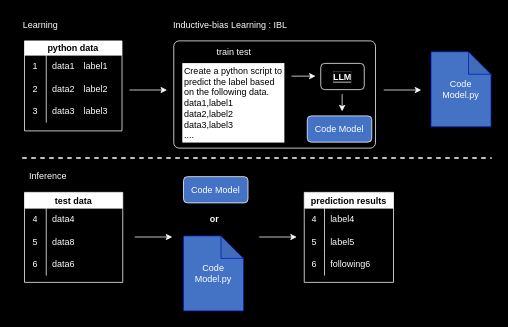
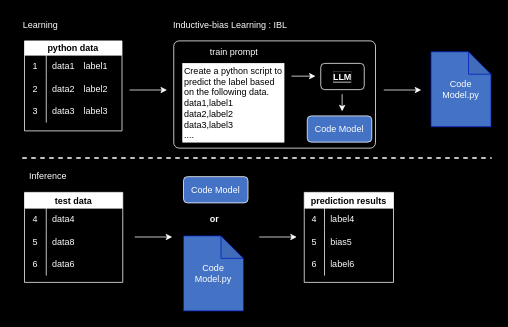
node "train test": label "train test" -> "train prompt"
node "label5": label "label5" -> "bias5"
node "following6": label "following6" -> "label6"
